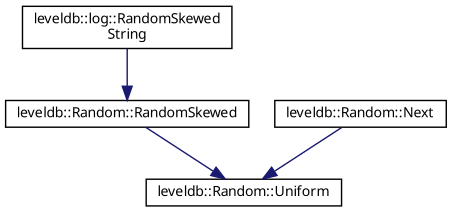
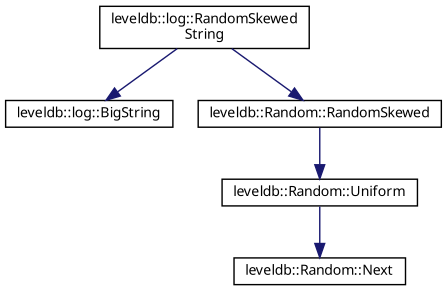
node "leveldb::log::BigString": added
edge "leveldb::Random::Next" -> "leveldb::Random::Uniform": reversed
